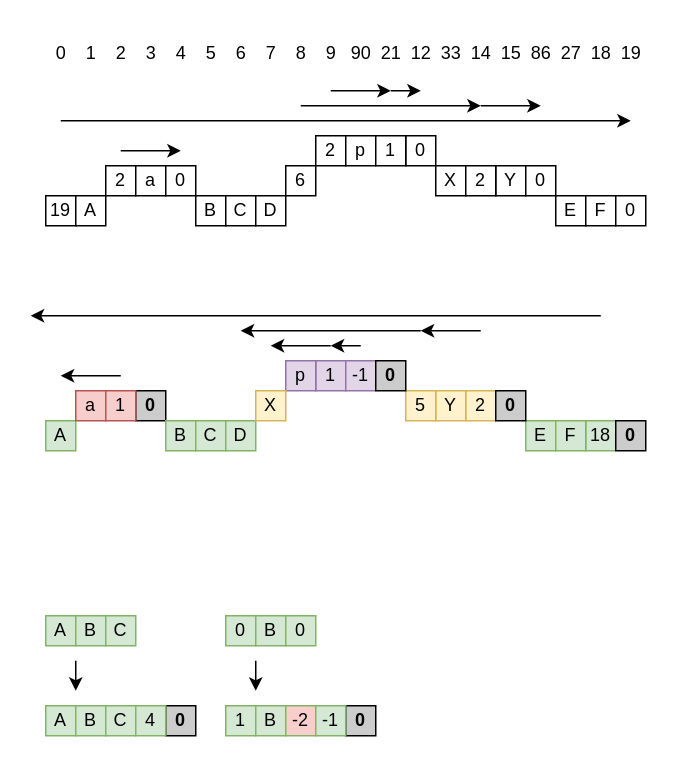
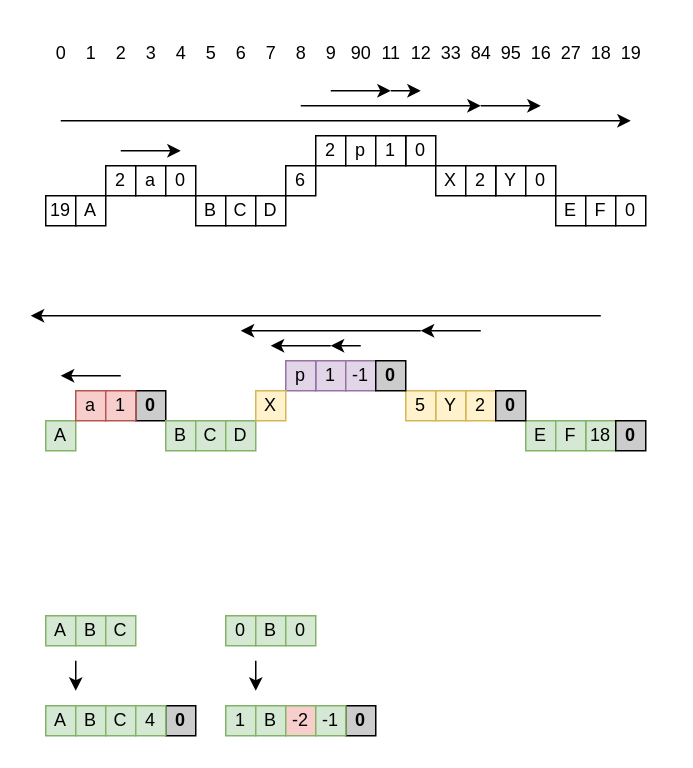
node "21": label "21" -> "11"
node "14": label "14" -> "84"
node "15": label "15" -> "95"
node "86": label "86" -> "16"
